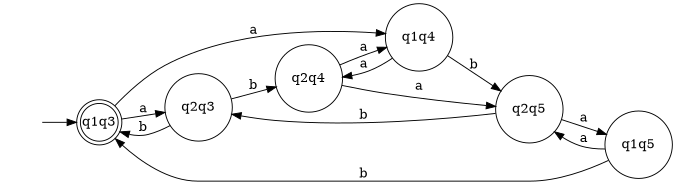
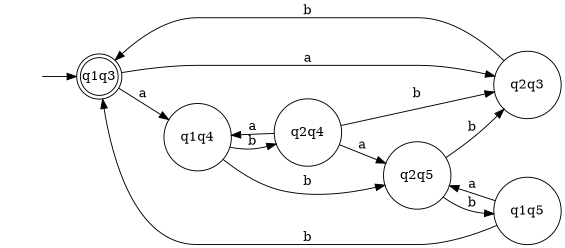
edge "q1q4" -> "q2q4": label "a" -> "b"
edge "q2q3" -> "q2q4": reversed
edge "q2q5" -> "q1q5": label "a" -> "b"
